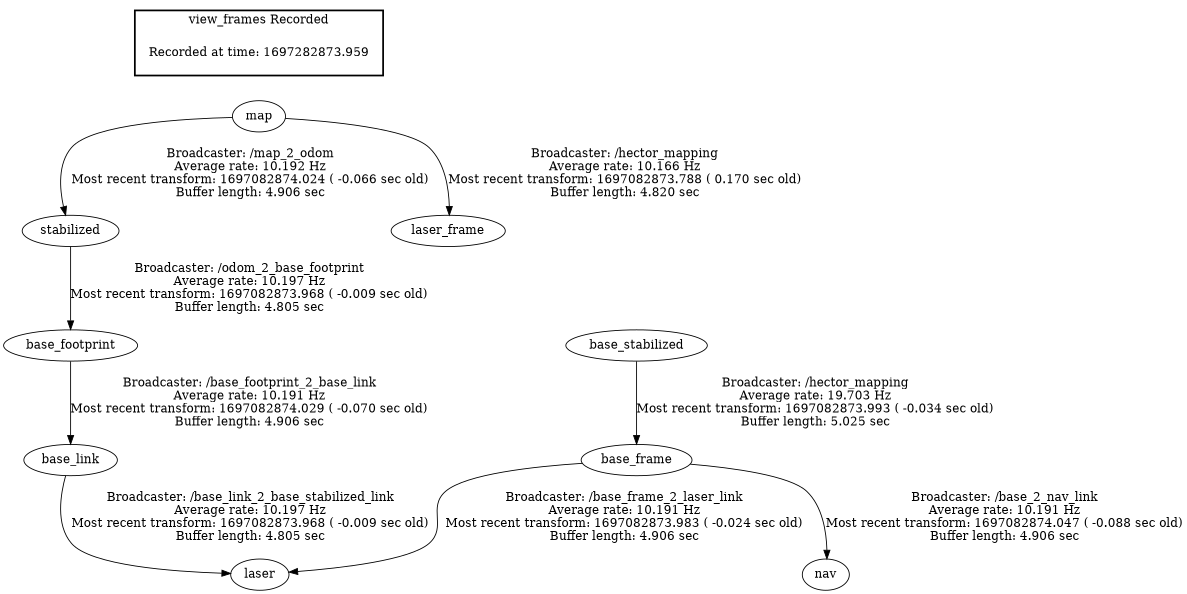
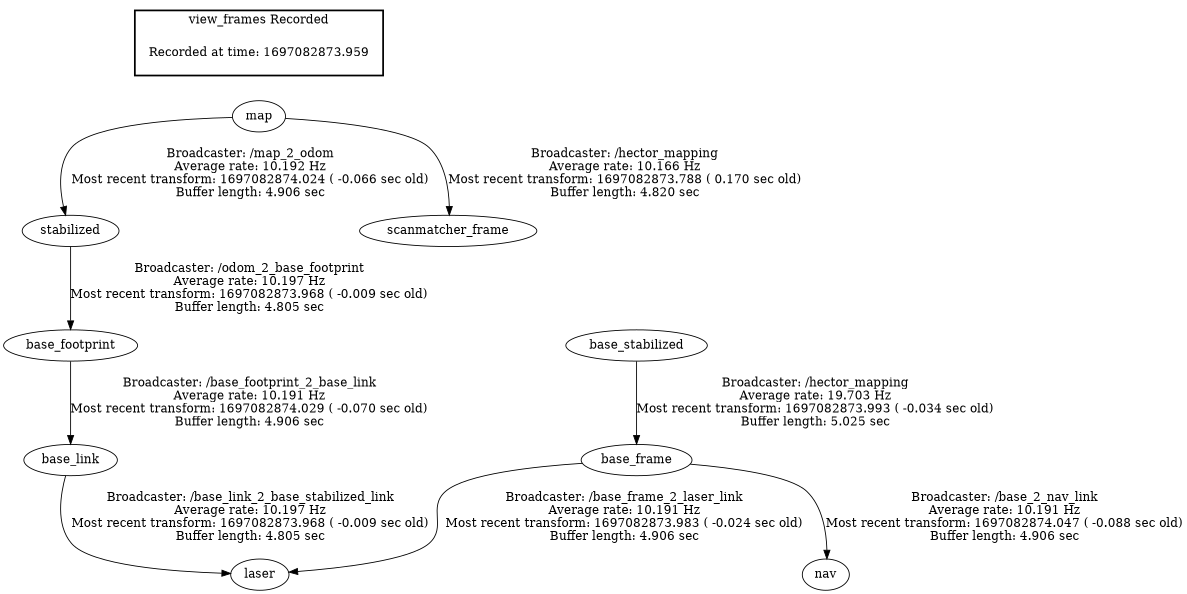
node "Recorded at time: 1697282873.959": label "Recorded at time: 1697282873.959" -> "Recorded at time: 1697082873.959"
node "laser_frame": label "laser_frame" -> "scanmatcher_frame"
